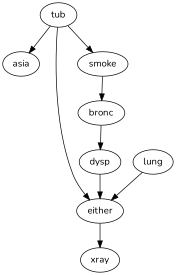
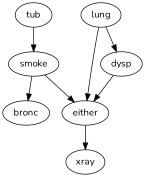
node "asia": removed
edge "tub" -> "either": now "smoke" -> "either"
edge "bronc" -> "dysp": now "lung" -> "dysp"
